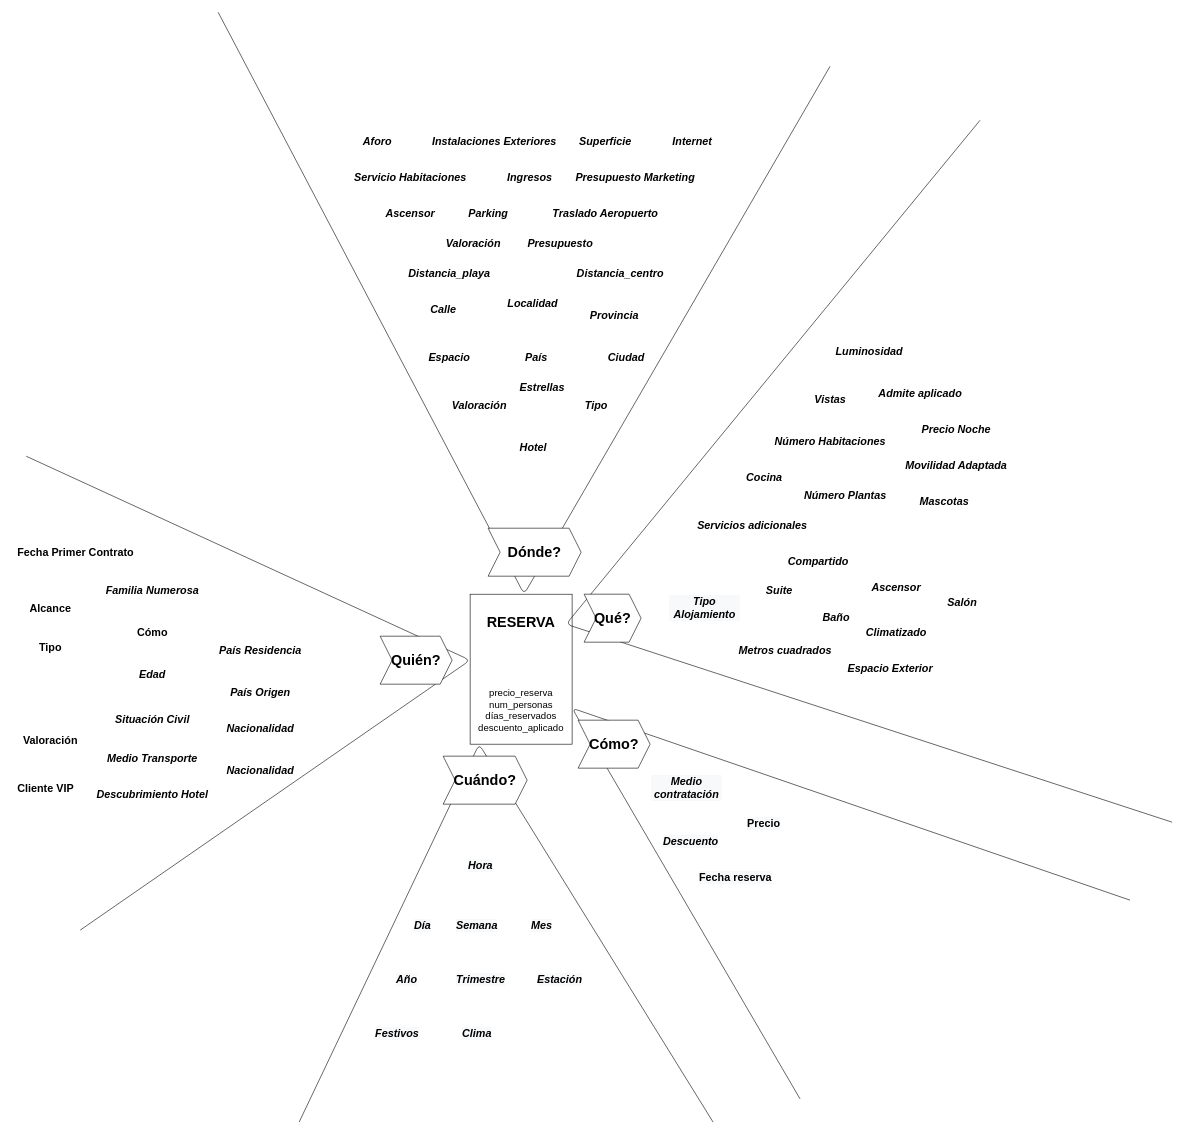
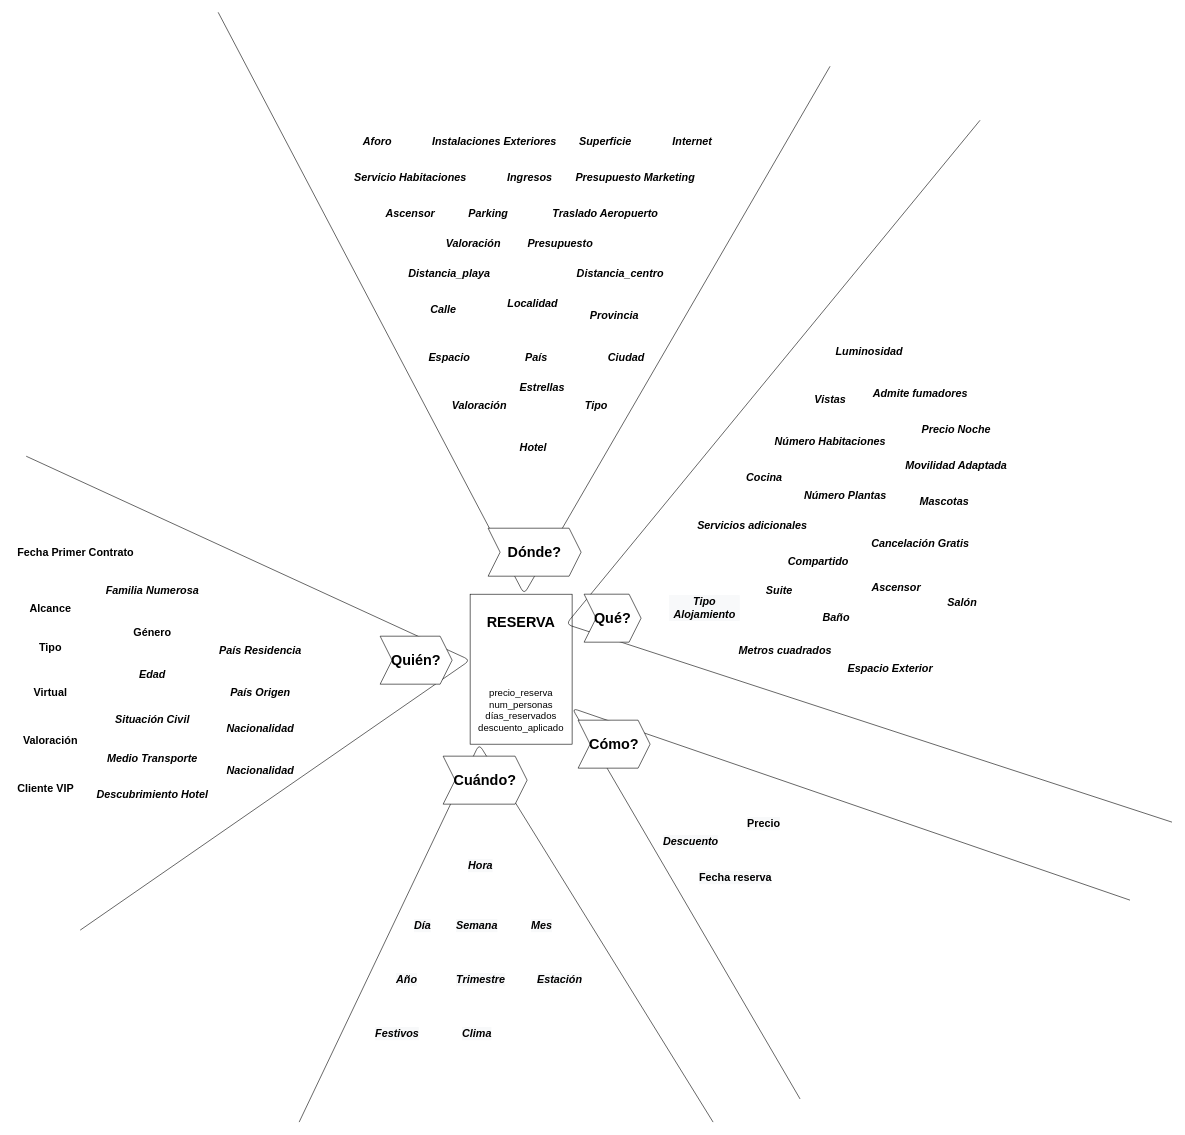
node "Admite aplicado": label "Admite aplicado" -> "Admite fumadores"
node "Cancelación Gratis": added
node "Cómo": label "Cómo" -> "Género"
node "Climatizado": removed
node "Virtual": added
node "Medio contratación": removed
